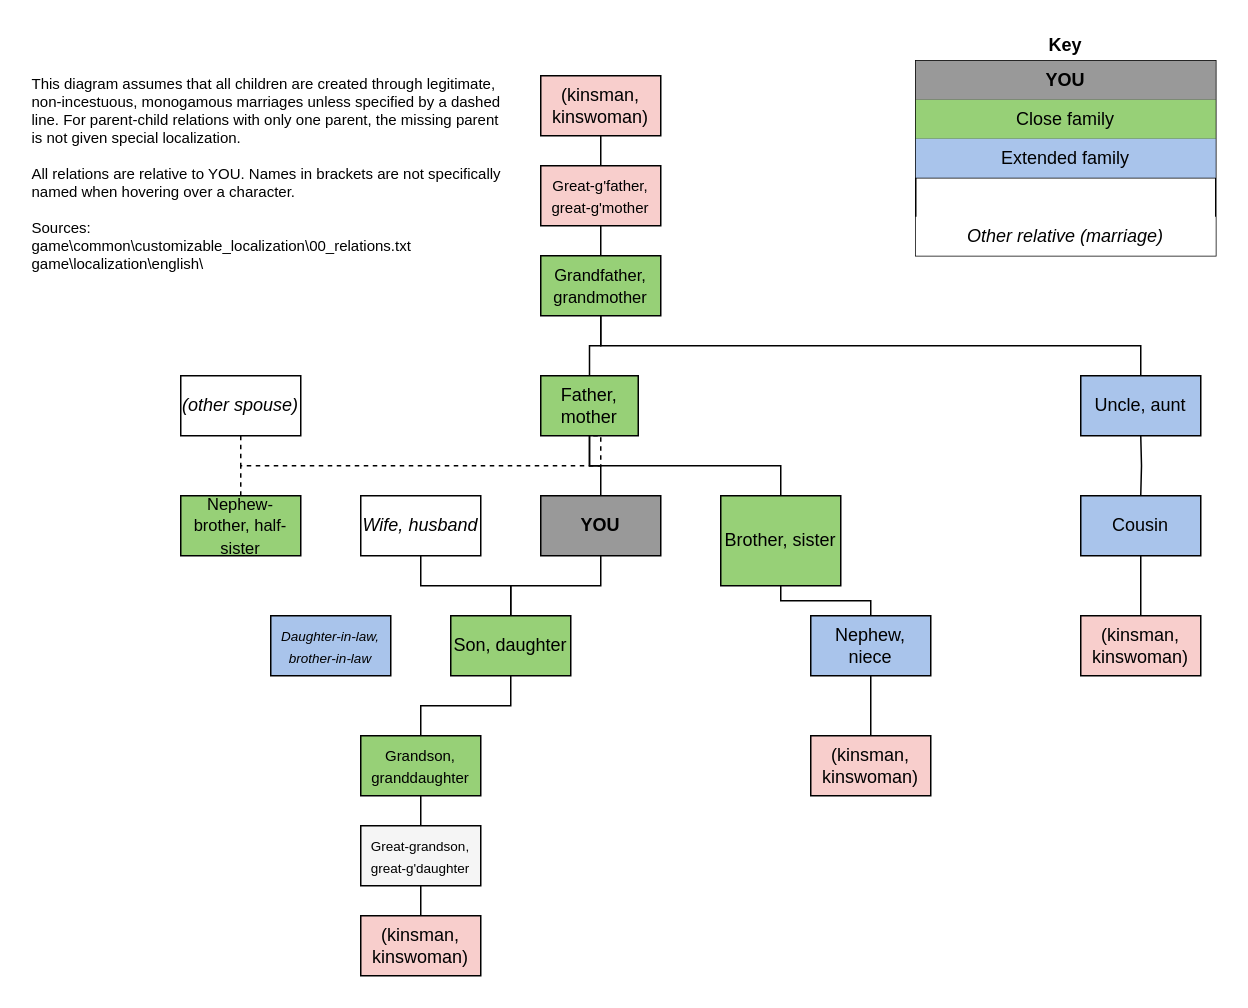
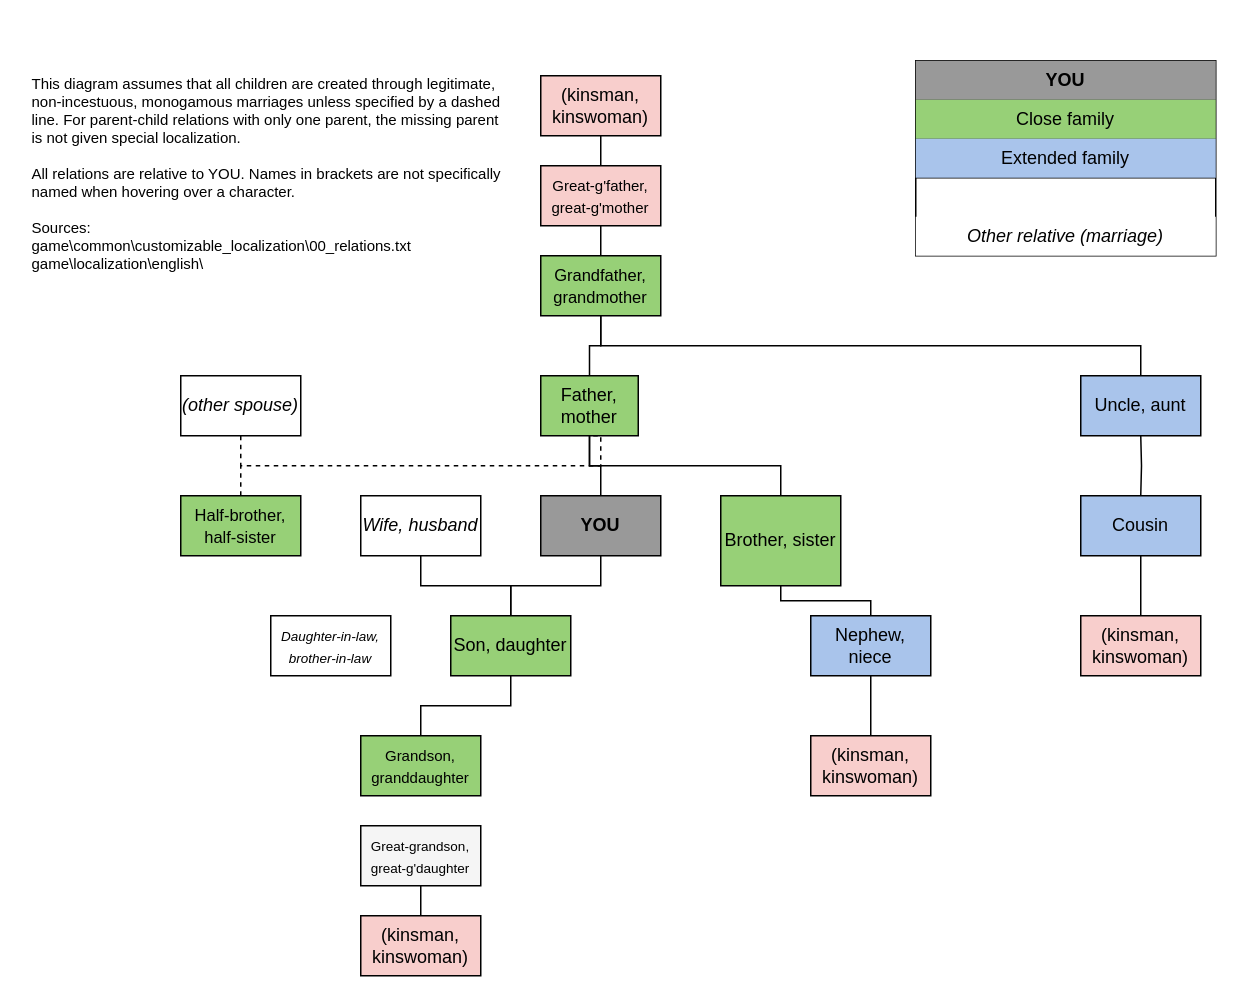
node "Key": removed
node "Nephew-brother, half-sister": label "Nephew-brother, half-sister" -> "Half-brother, half-sister"
node "Daughter-in-law, brother-in-law": fillcolor #a9c4eb -> #ffffff
edge "Grandson, granddaughter" -- "Great-grandson, great-g'daughter": removed
